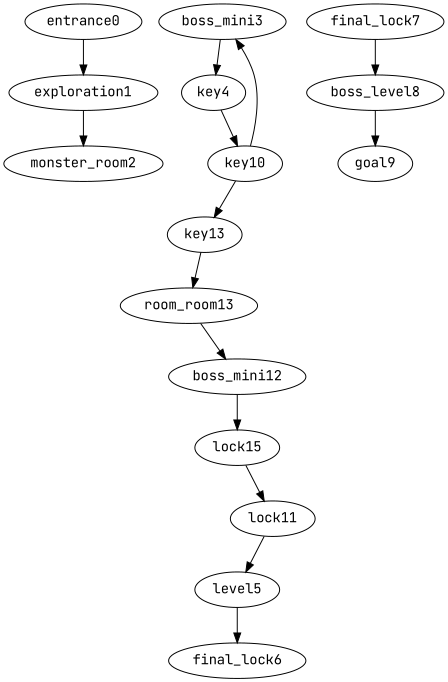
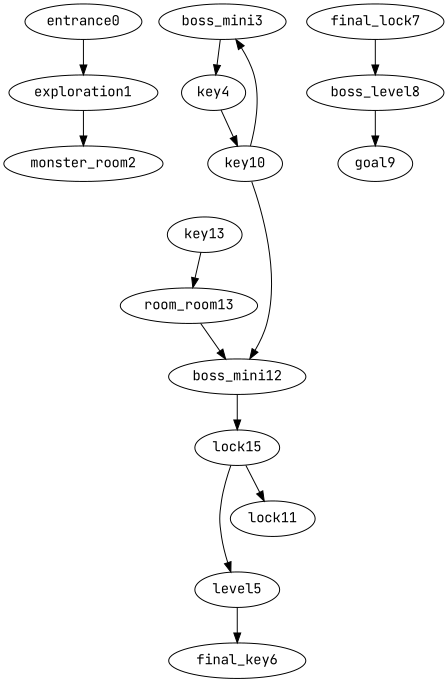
edge "key10" -> "key13": now "key10" -> "boss_mini12"
edge "lock11" -> "level5": now "lock15" -> "level5"
node "final_lock6": label "final_lock6" -> "final_key6"
